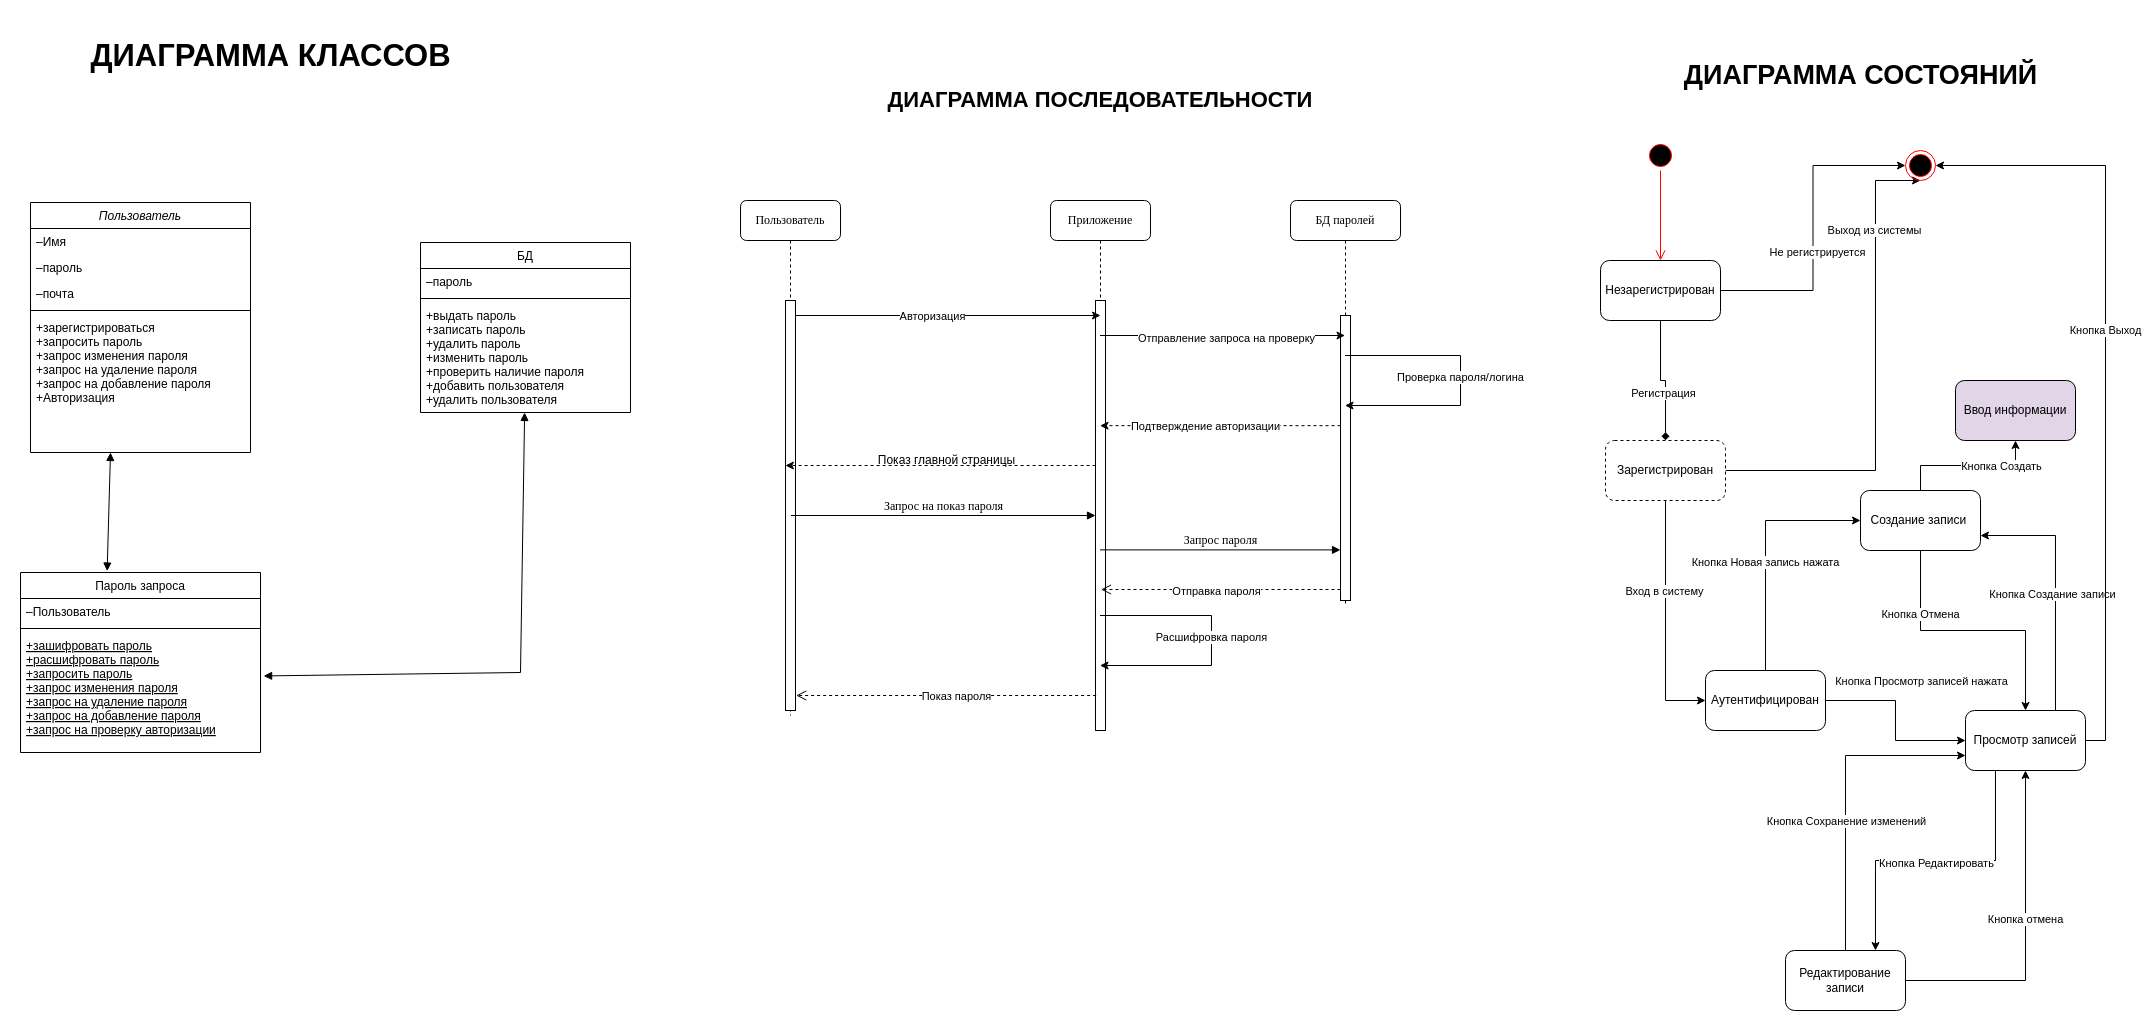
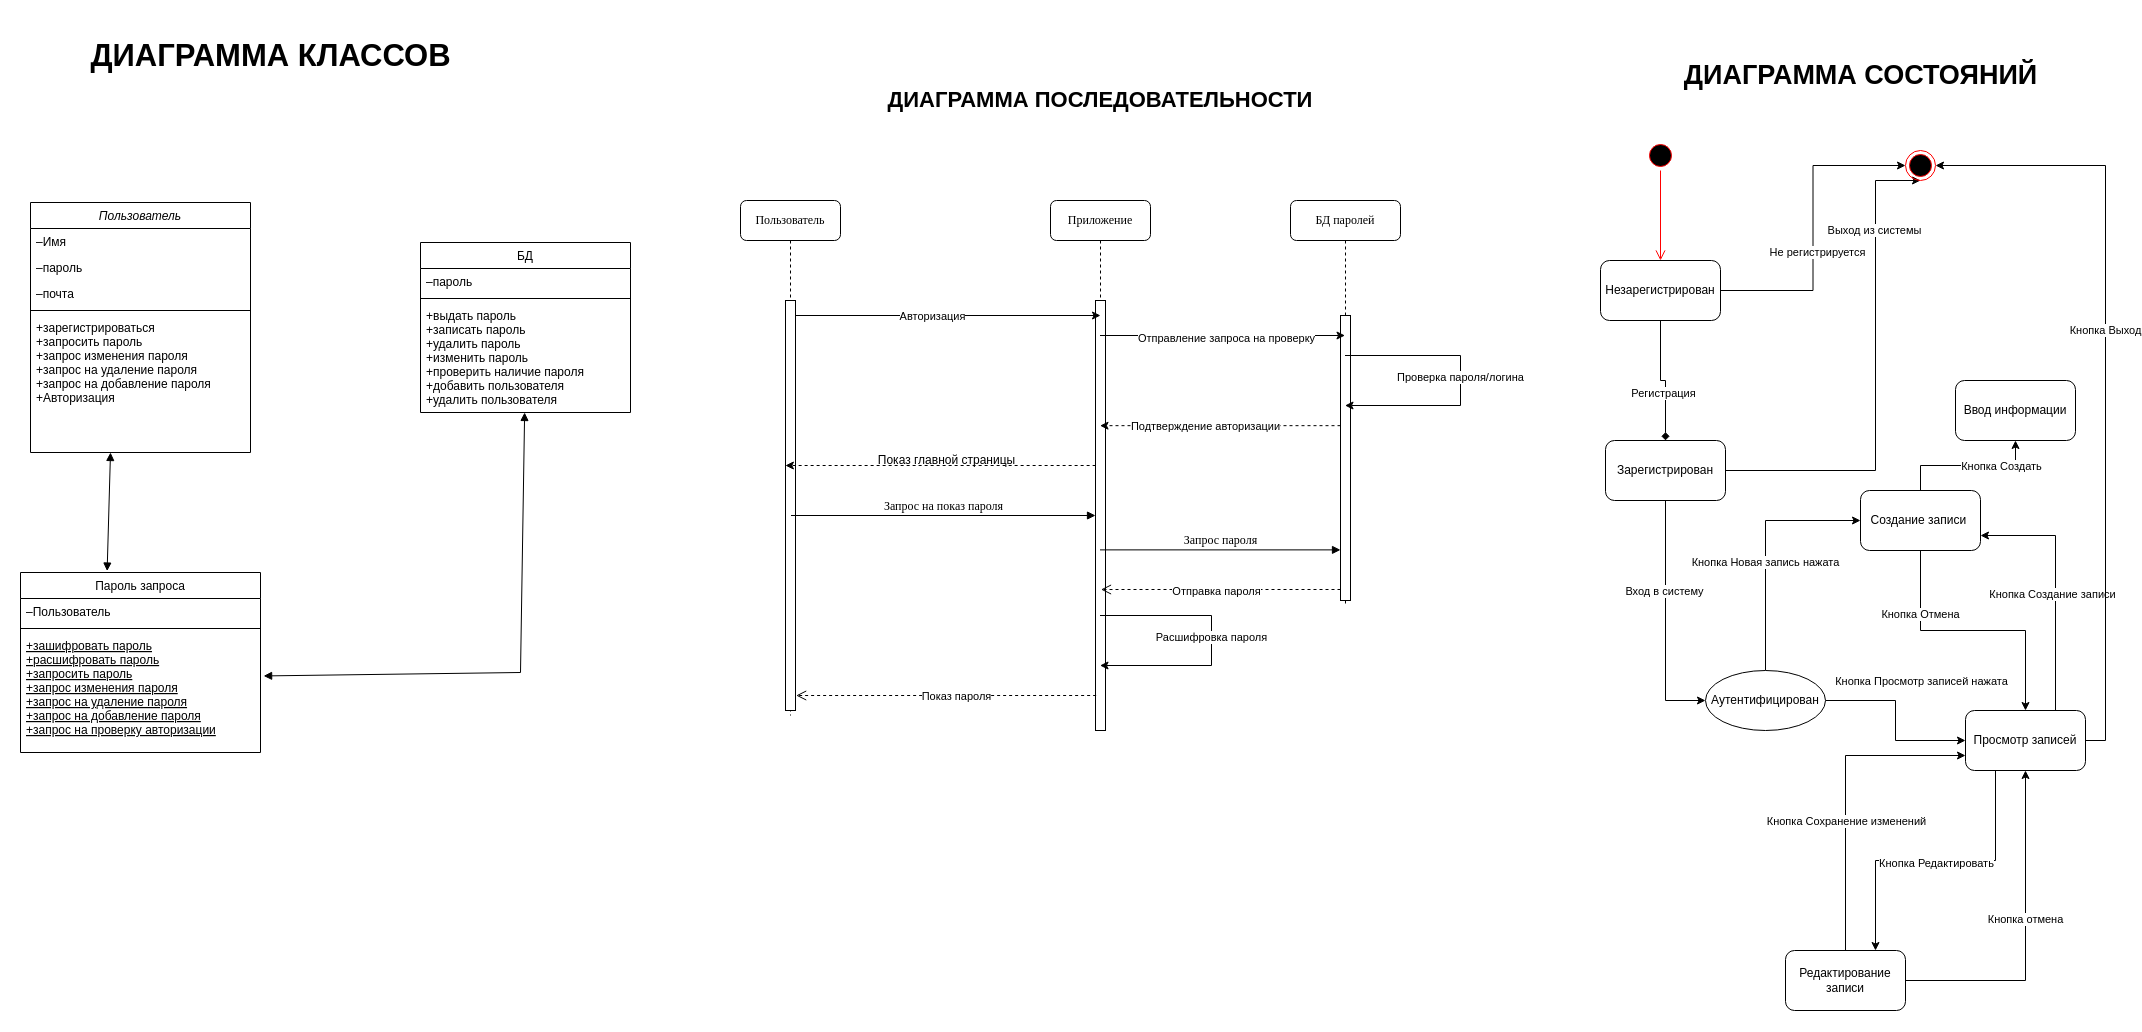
node "Ввод информации": fillcolor #e1d5e7 -> #ffffff
node "Зарегистрирован": style dashed -> solid
node "Аутентифицирован": shape rounded rectangle -> ellipse
